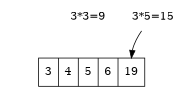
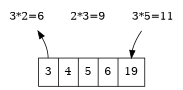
node "3*2=6": added
node "3*3=9": label "3*3=9" -> "2*3=9"
node "3*5=15": label "3*5=15" -> "3*5=11"
